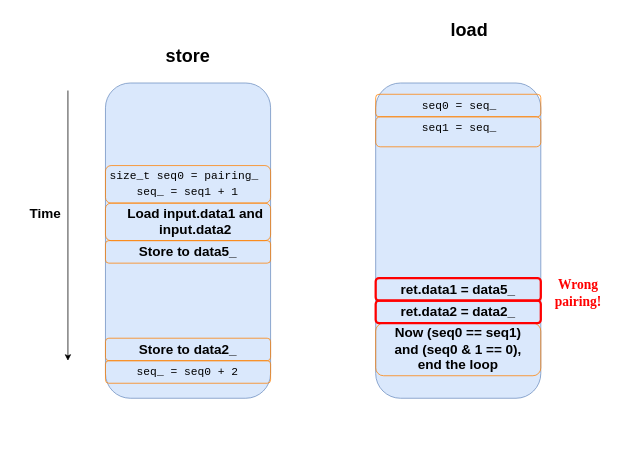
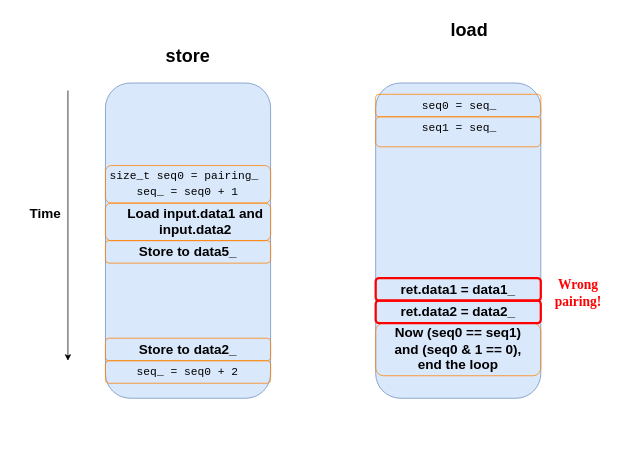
node "seq_ = seq1 + 1": label "seq_ = seq1 + 1" -> "seq_ = seq0 + 1"
node "ret.data1 = data5_": label "ret.data1 = data5_" -> "ret.data1 = data1_"
